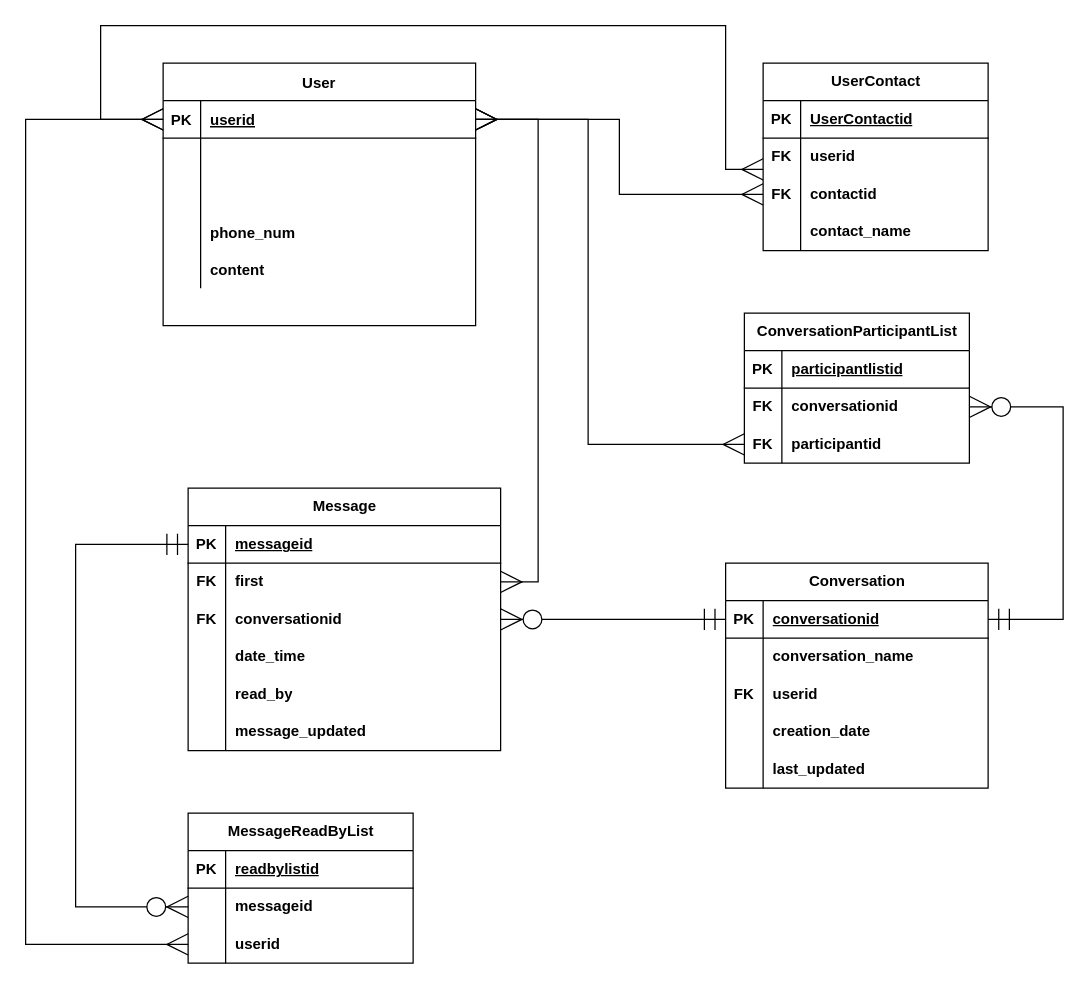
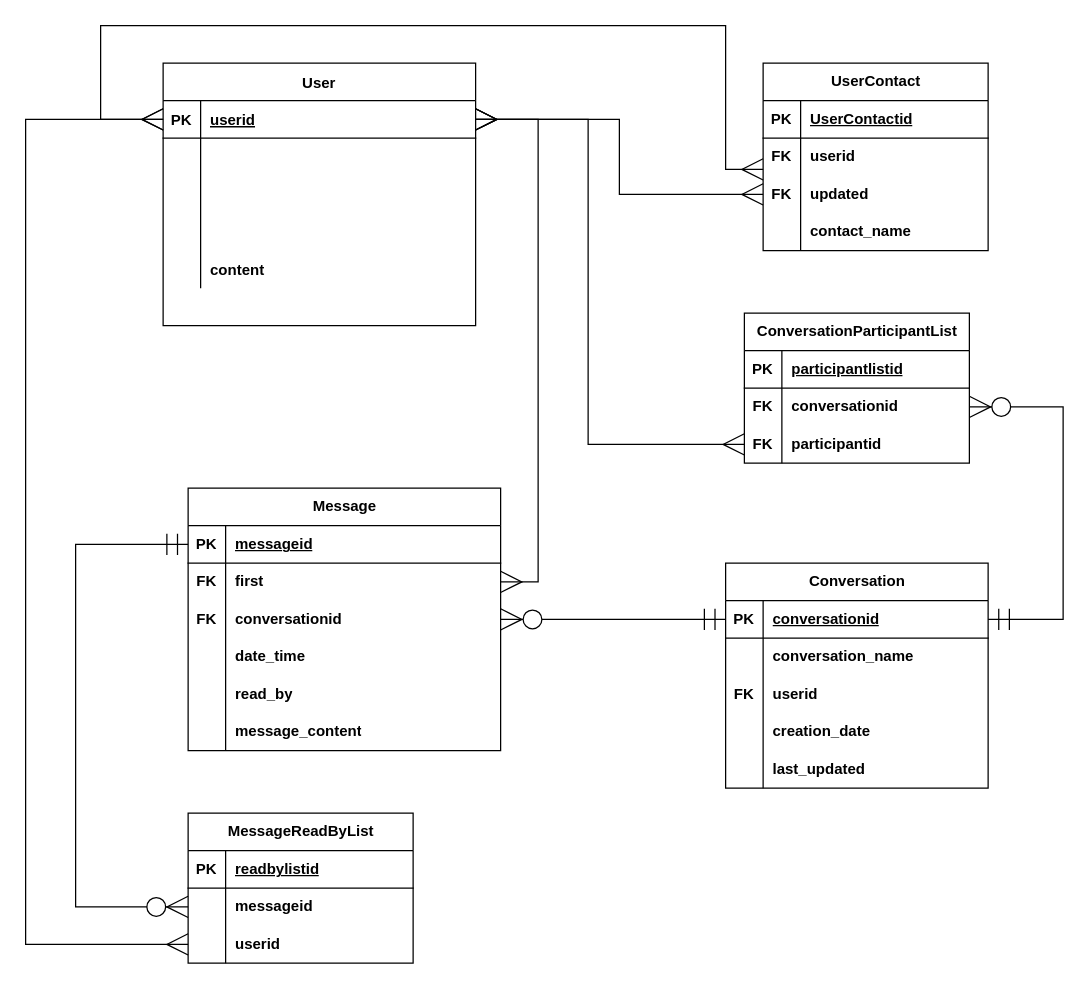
node "contactid": label "contactid" -> "updated"
node "phone_num": removed
node "message_updated": label "message_updated" -> "message_content"
